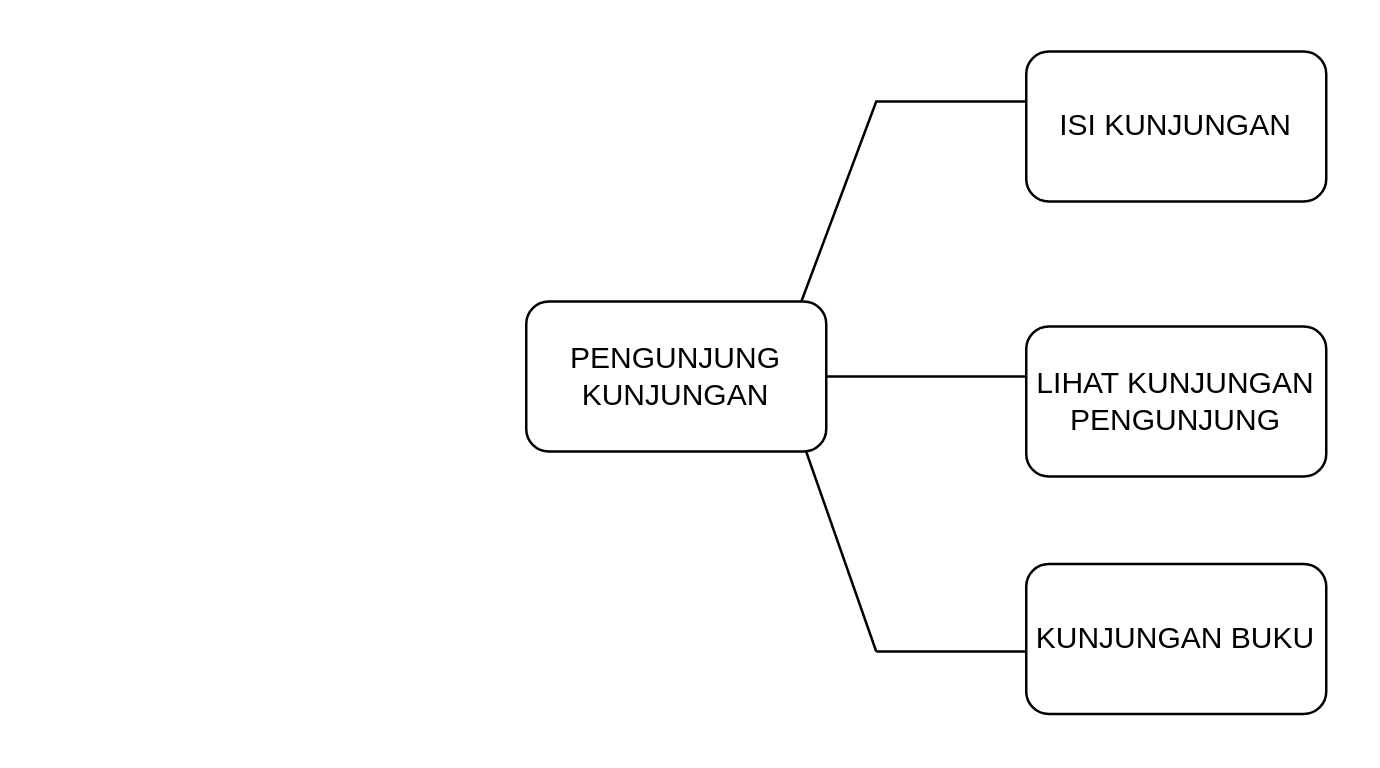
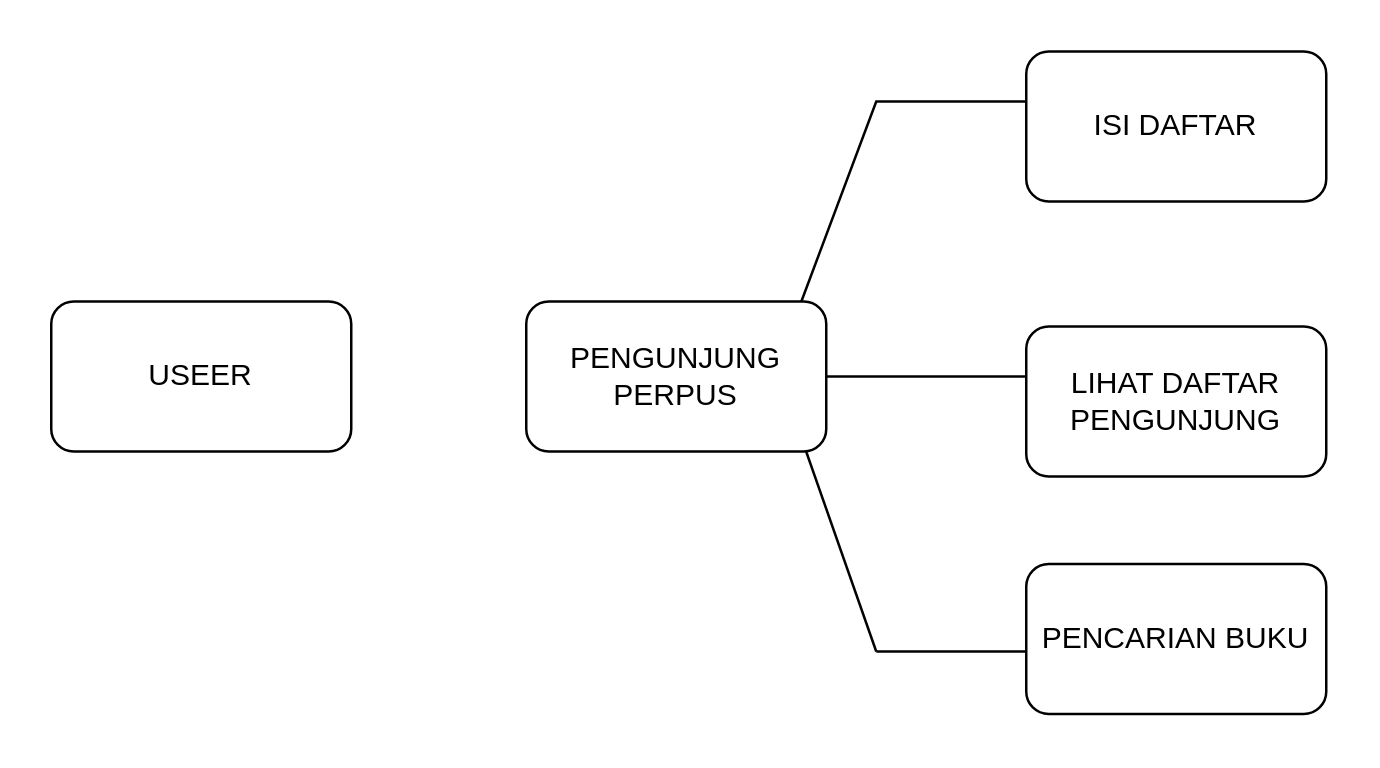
node "ISI KUNJUNGAN": label "ISI KUNJUNGAN" -> "ISI DAFTAR"
node "USEER": added
node "PENGUNJUNG KUNJUNGAN": label "PENGUNJUNG KUNJUNGAN" -> "PENGUNJUNG PERPUS"
node "LIHAT KUNJUNGAN PENGUNJUNG": label "LIHAT KUNJUNGAN PENGUNJUNG" -> "LIHAT DAFTAR PENGUNJUNG"
node "KUNJUNGAN BUKU": label "KUNJUNGAN BUKU" -> "PENCARIAN BUKU"
